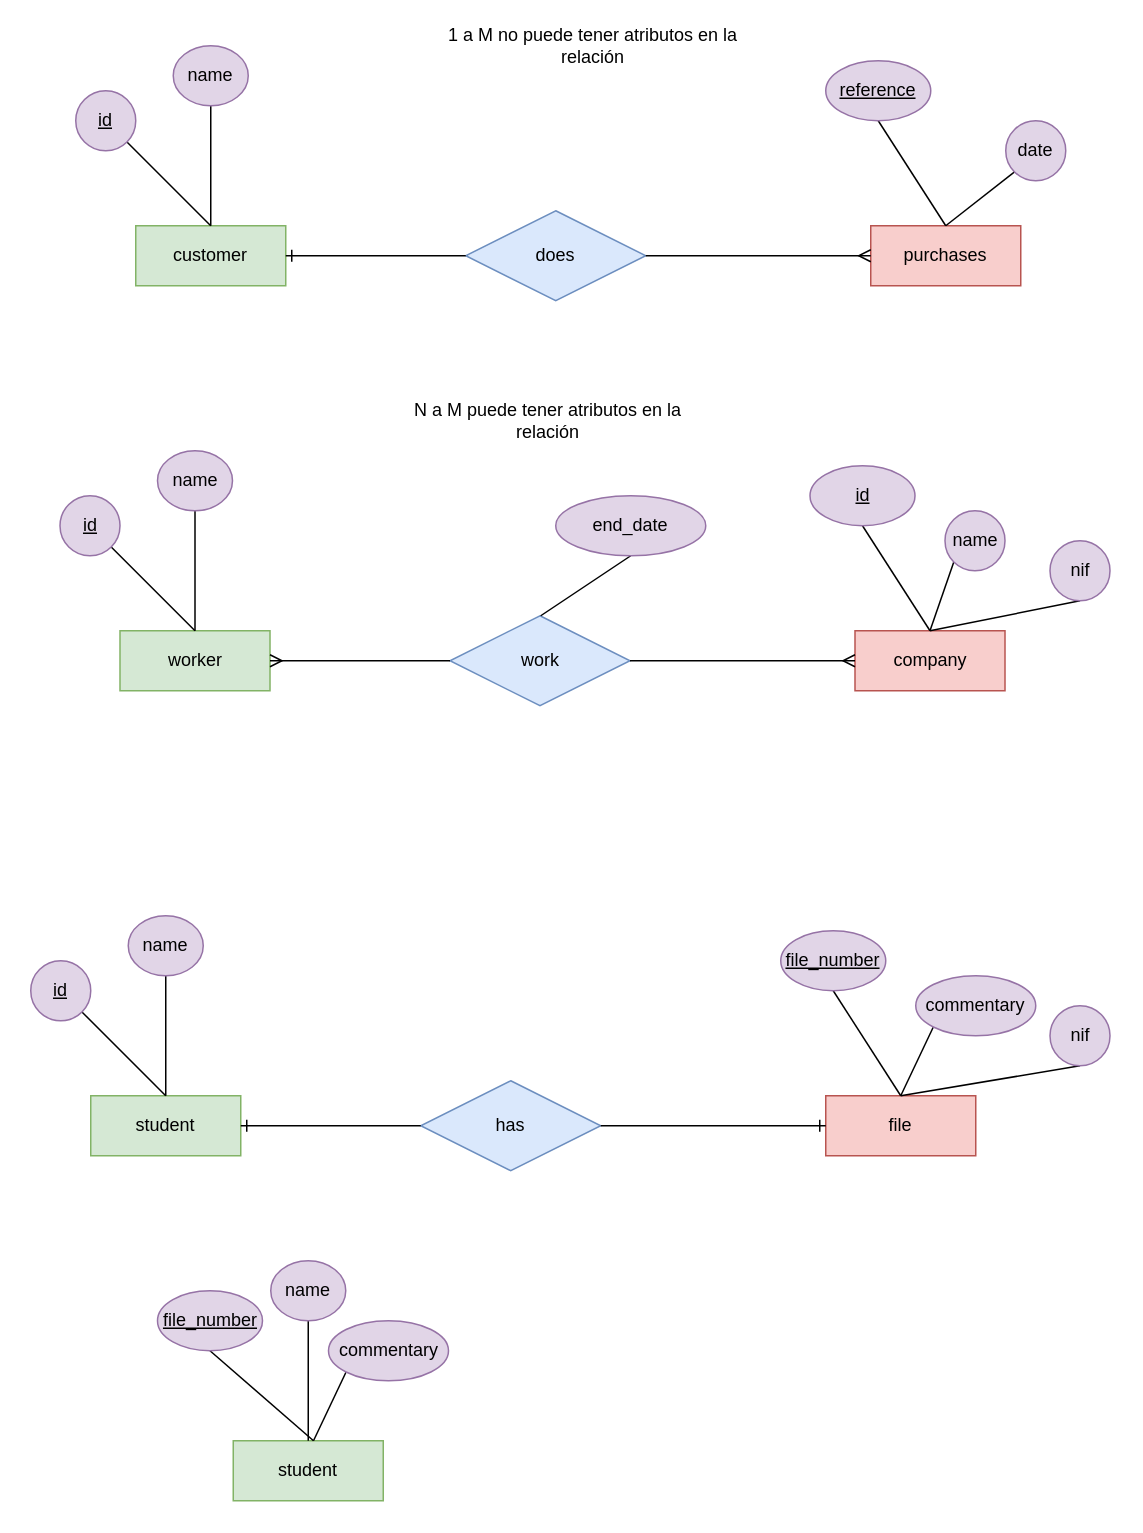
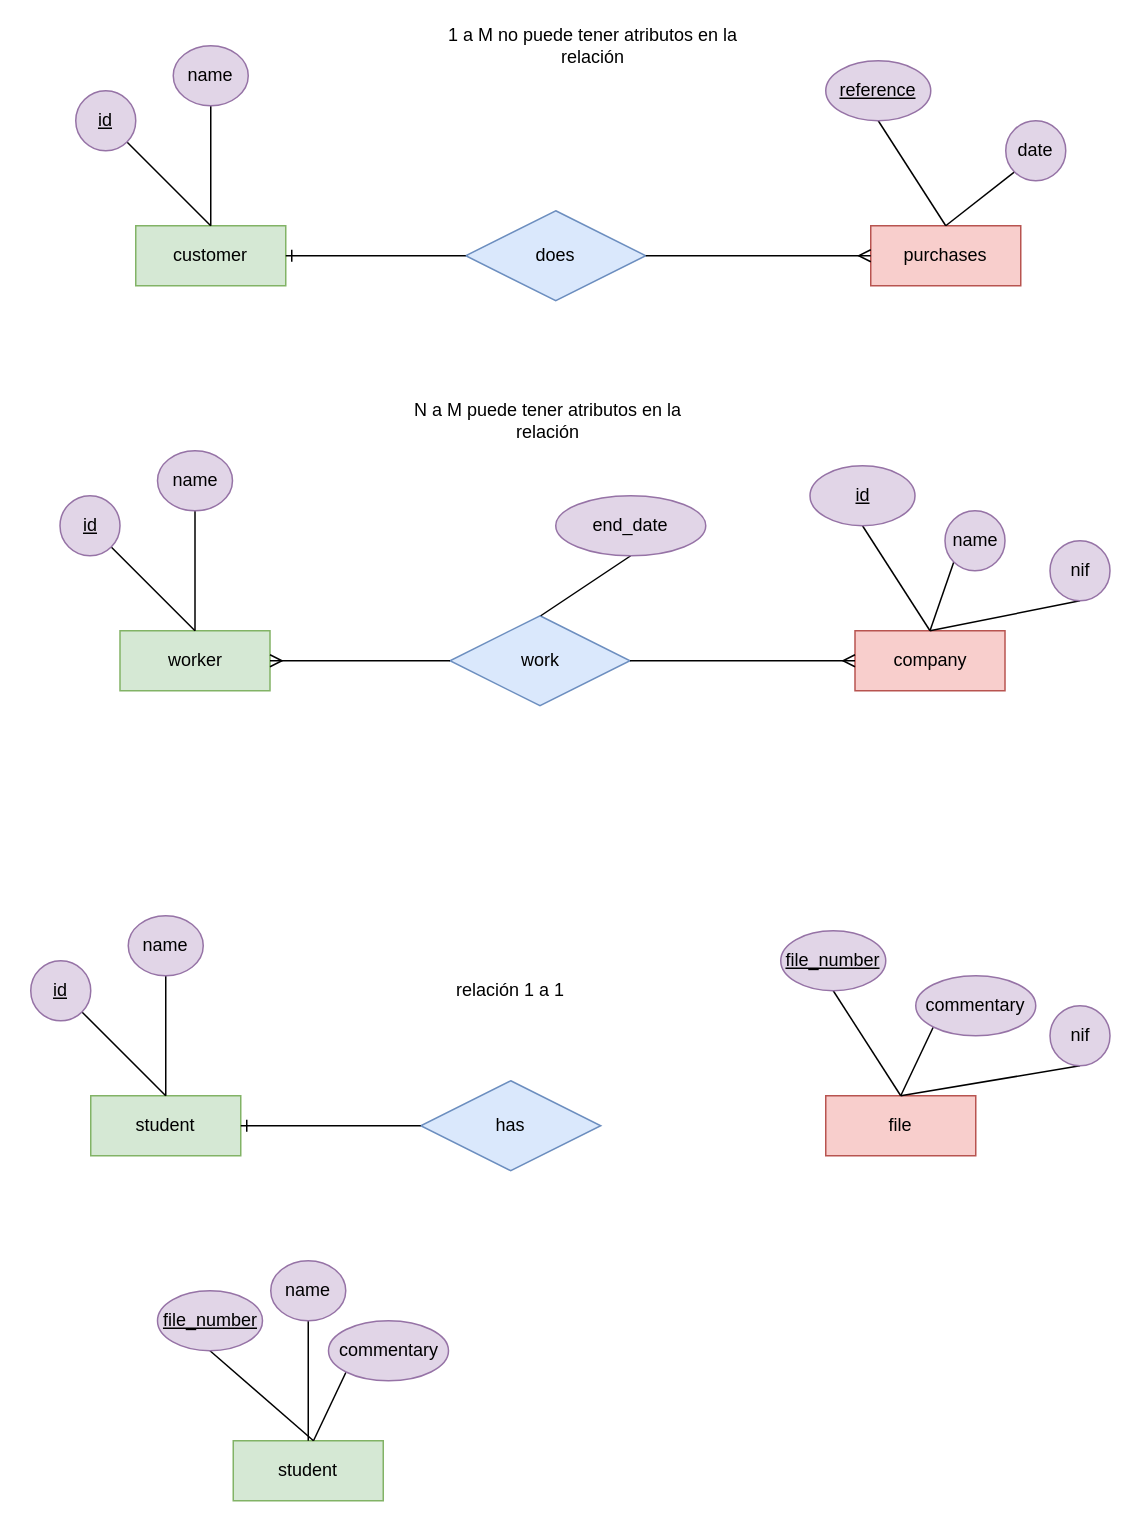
node "relación 1 a 1": added
edge "has" -> "file": removed
